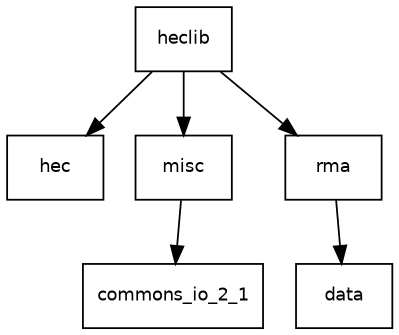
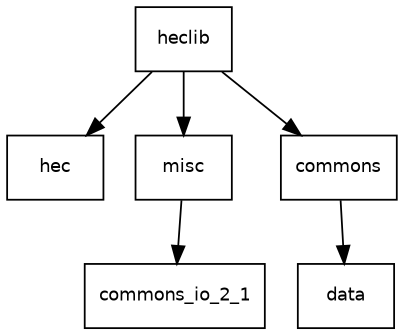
node "rma": label "rma" -> "commons"
